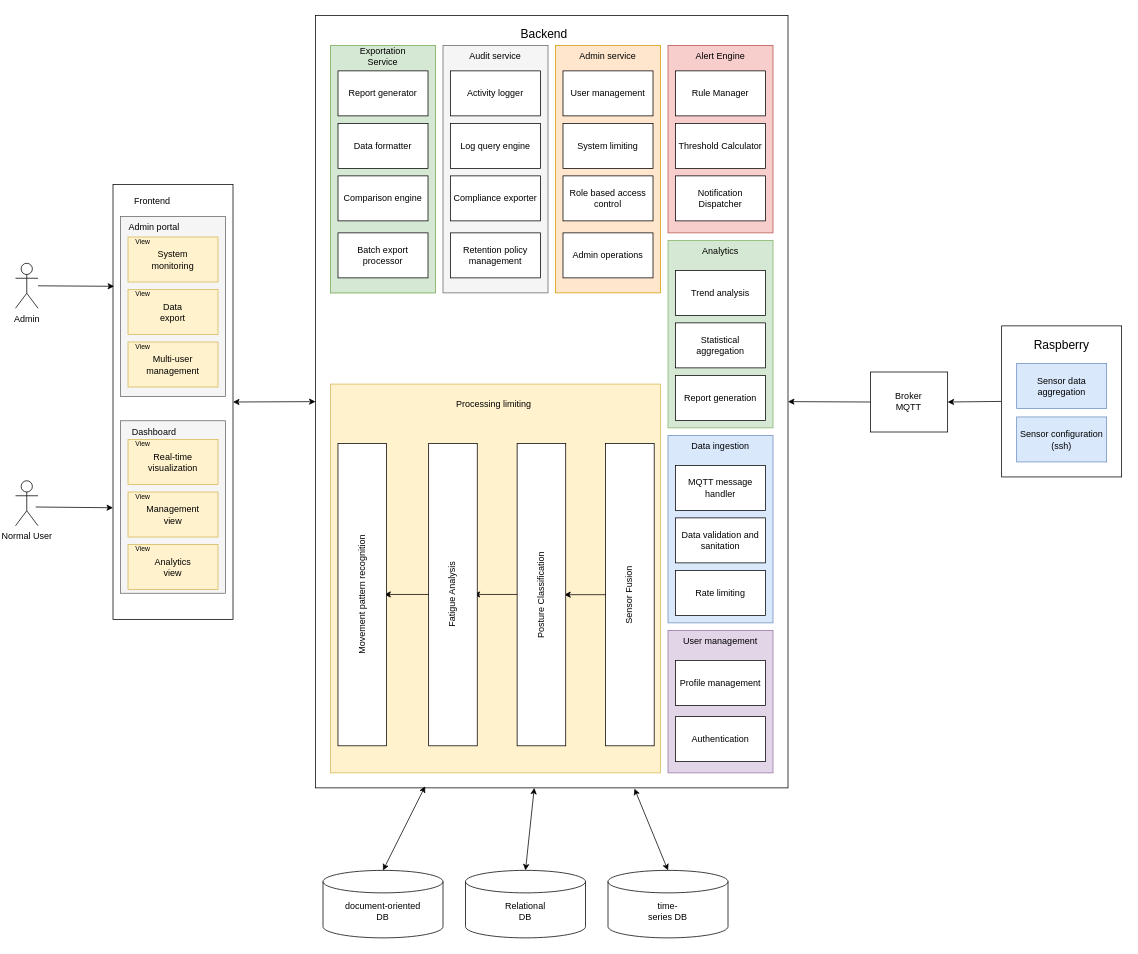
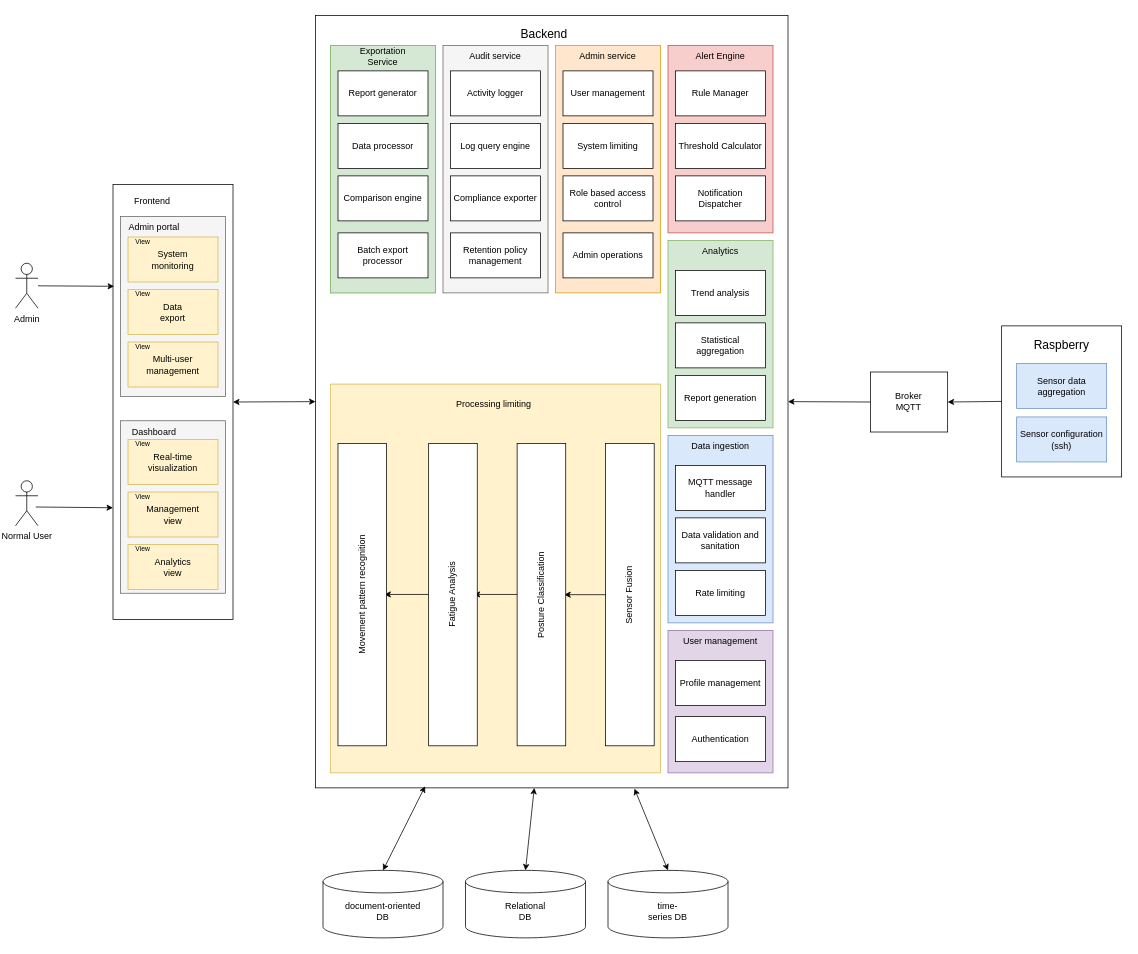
node "Data formatter": label "Data formatter" -> "Data processor"
